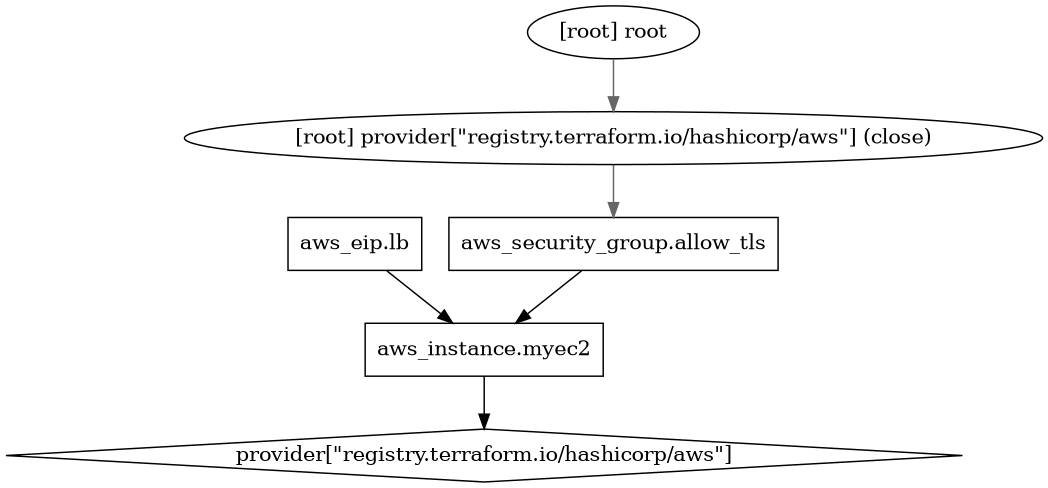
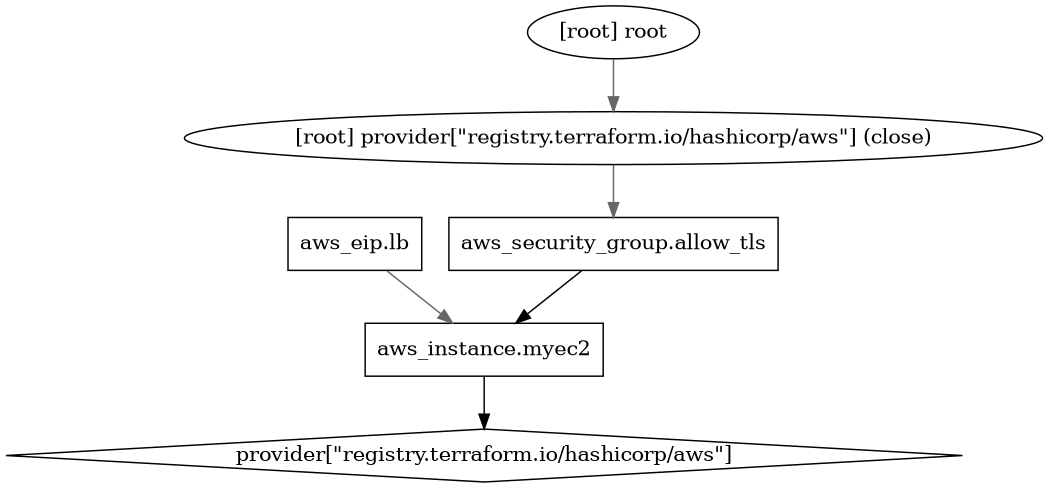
edge "aws_eip.lb" -> "aws_instance.myec2": color black -> gray40
